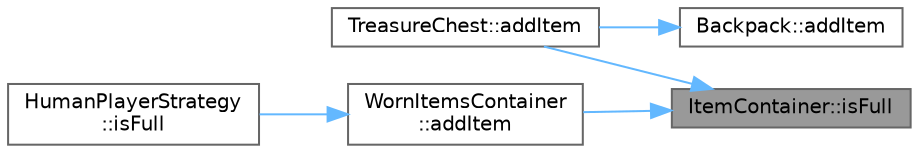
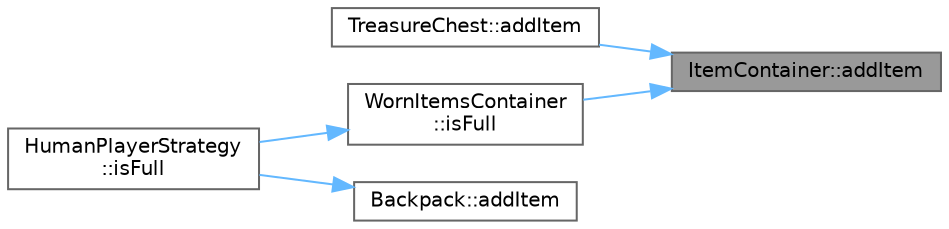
edge "TreasureChest::addItem" -> "Backpack::addItem": now "HumanPlayerStrategy ::isFull" -> "Backpack::addItem"
node "ItemContainer::isFull": label "ItemContainer::isFull" -> "ItemContainer::addItem"
node "WornItemsContainer ::addItem": label "WornItemsContainer ::addItem" -> "WornItemsContainer ::isFull"
